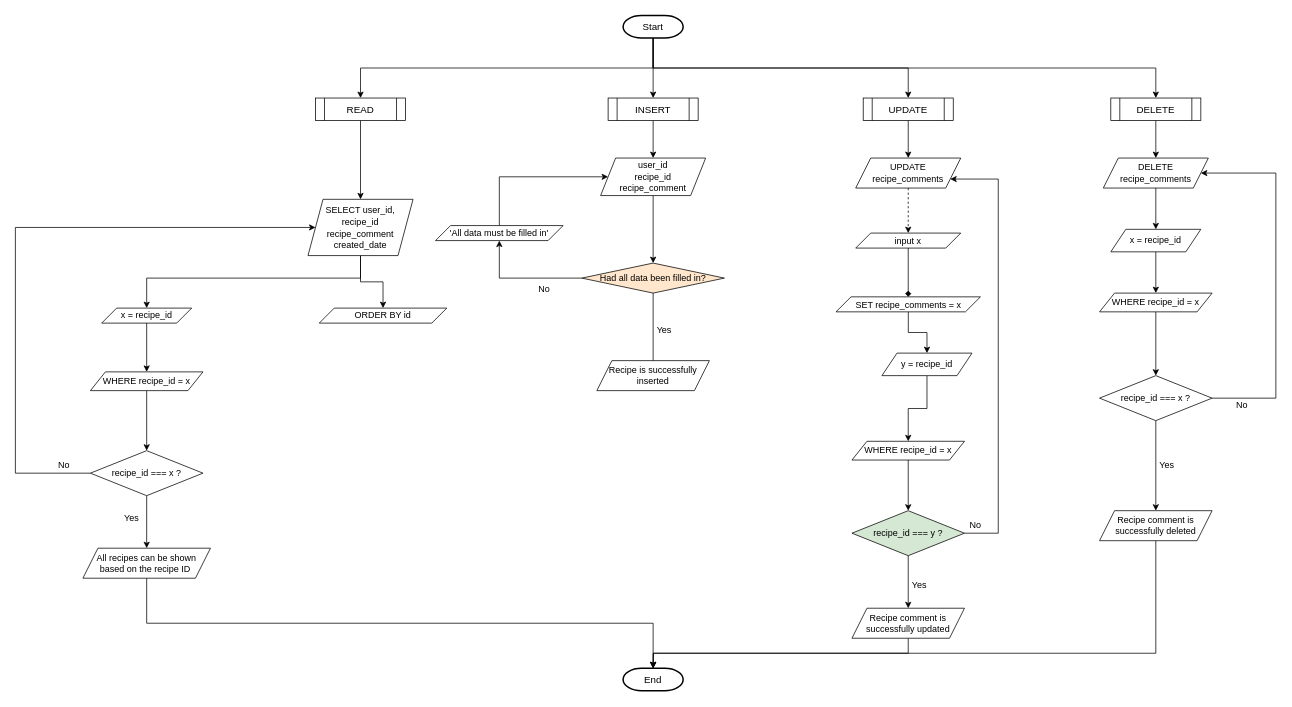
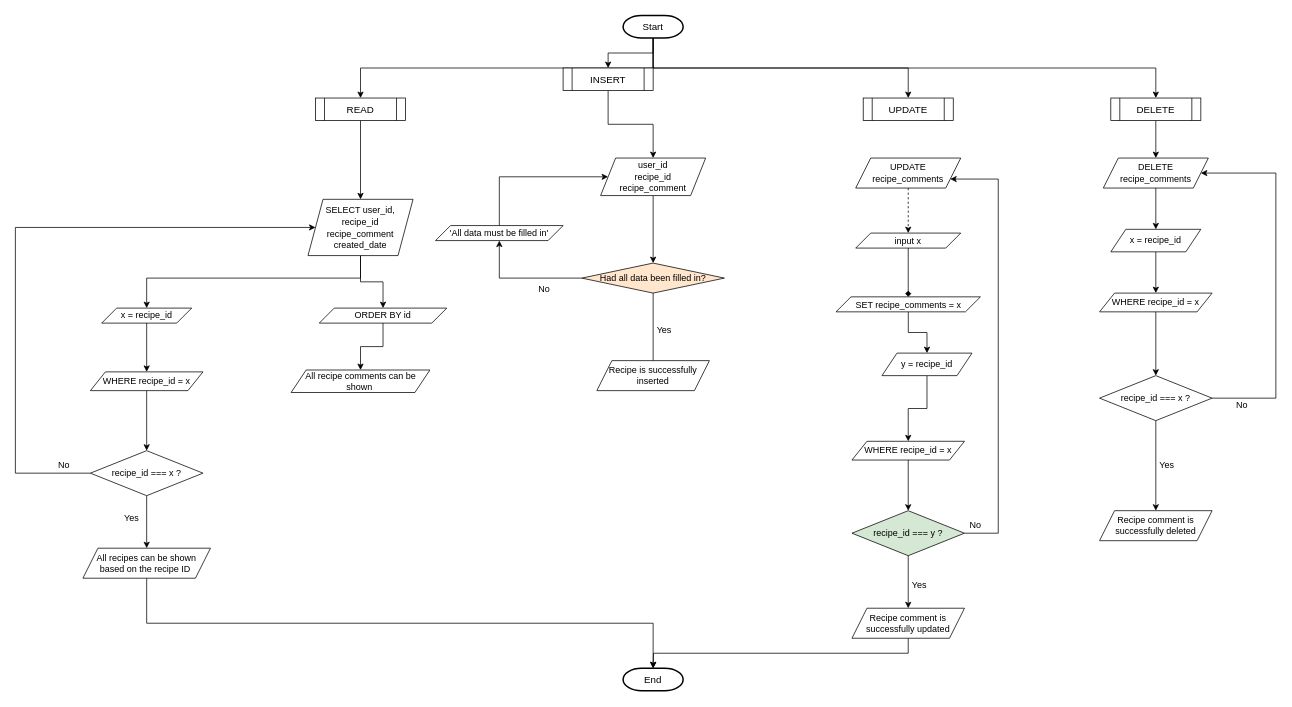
node "INSERT": moved (653, 109) -> (608, 79)
edge "UPDATE" -> "UPDATE recipe_comments": removed
edge "ORDER BY id" -> "All recipe comments can be shown": added
node "All recipe comments can be shown": added
edge "Recipe comment is successfully deleted" -> "End": removed
